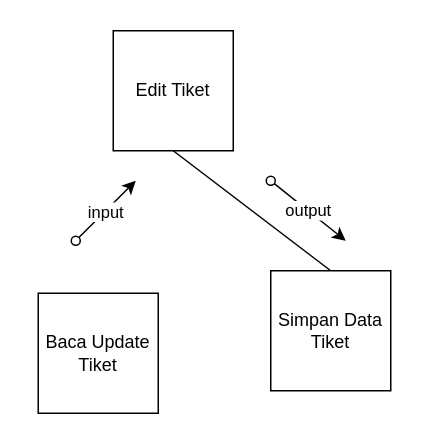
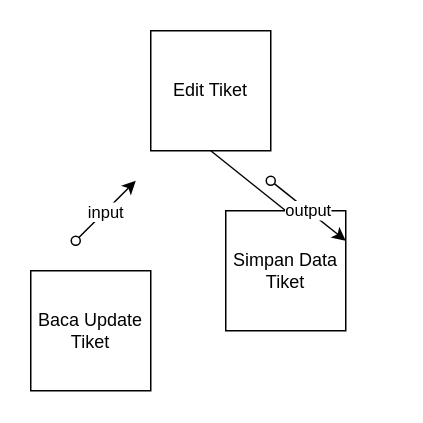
node "Edit Tiket": moved (173, 91) -> (211, 91)
node "Simpan Data Tiket": moved (331, 331) -> (286, 271)
node "Baca Update Tiket": moved (98, 353) -> (91, 331)
